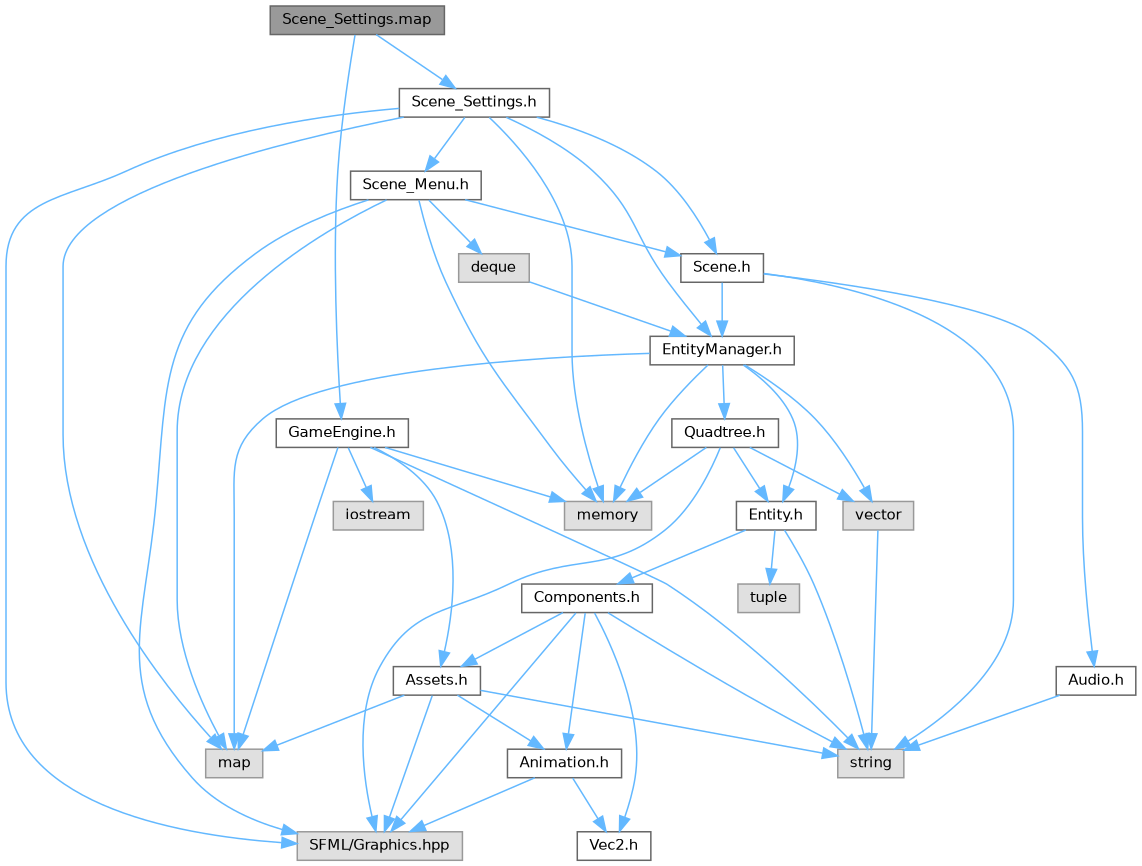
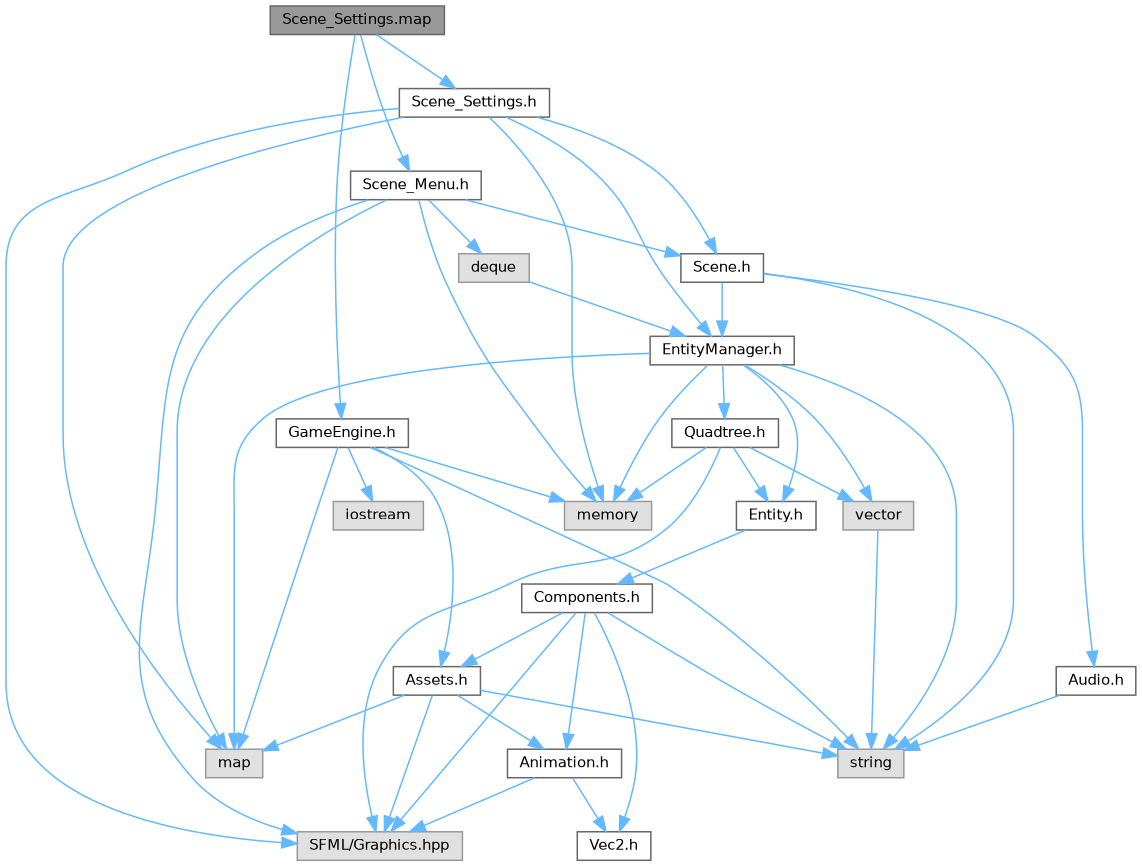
edge "Scene_Settings.h" -> "Scene_Menu.h": now "Scene_Settings.map" -> "Scene_Menu.h"
node "tuple": removed
edge "Entity.h" -> "string": now "EntityManager.h" -> "string"
